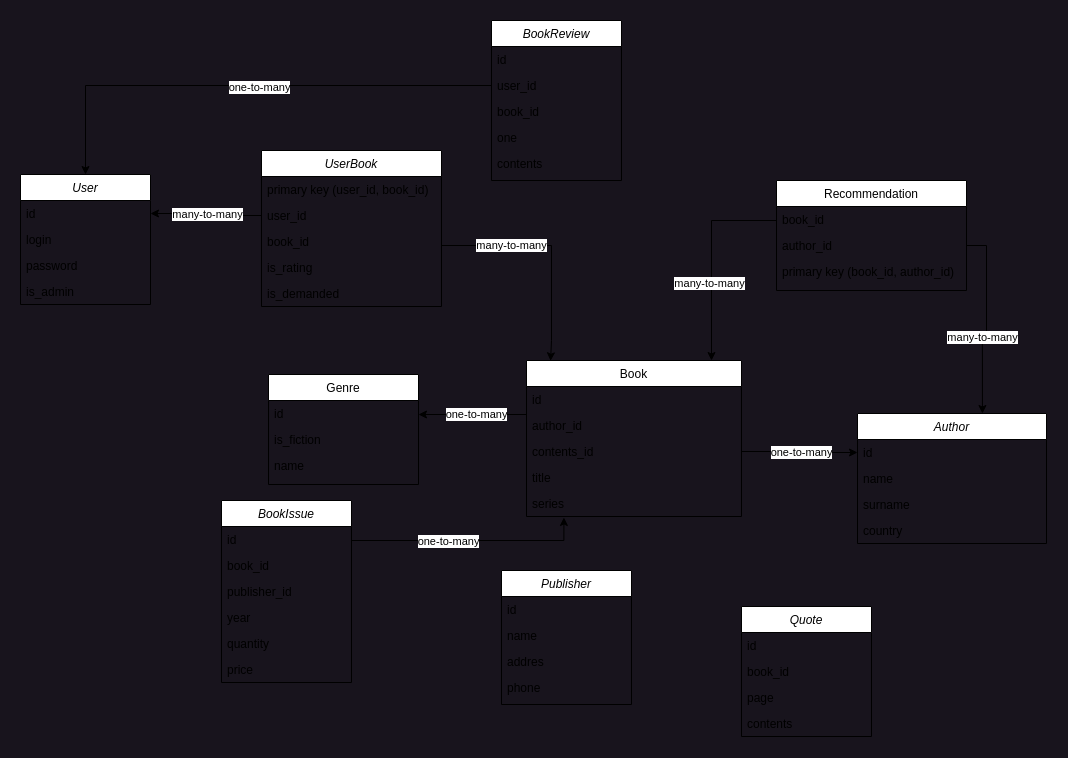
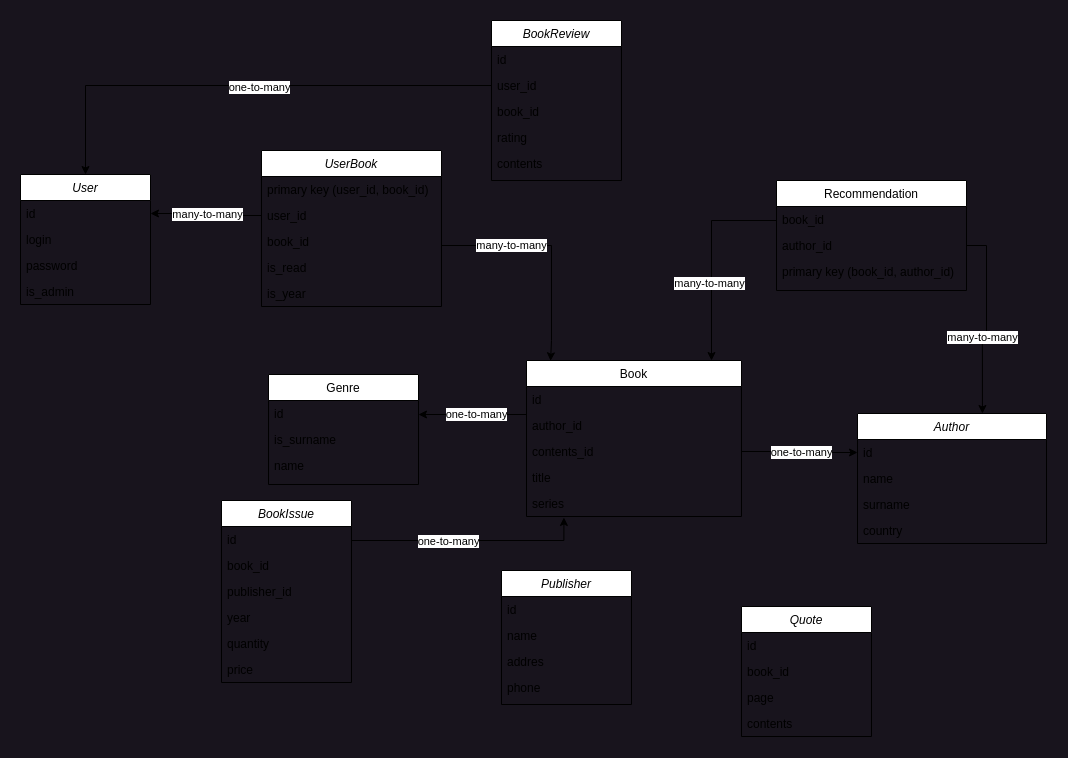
node "one": label "one" -> "rating"
node "is_rating": label "is_rating" -> "is_read"
node "is_demanded": label "is_demanded" -> "is_year"
node "is_fiction": label "is_fiction" -> "is_surname"
